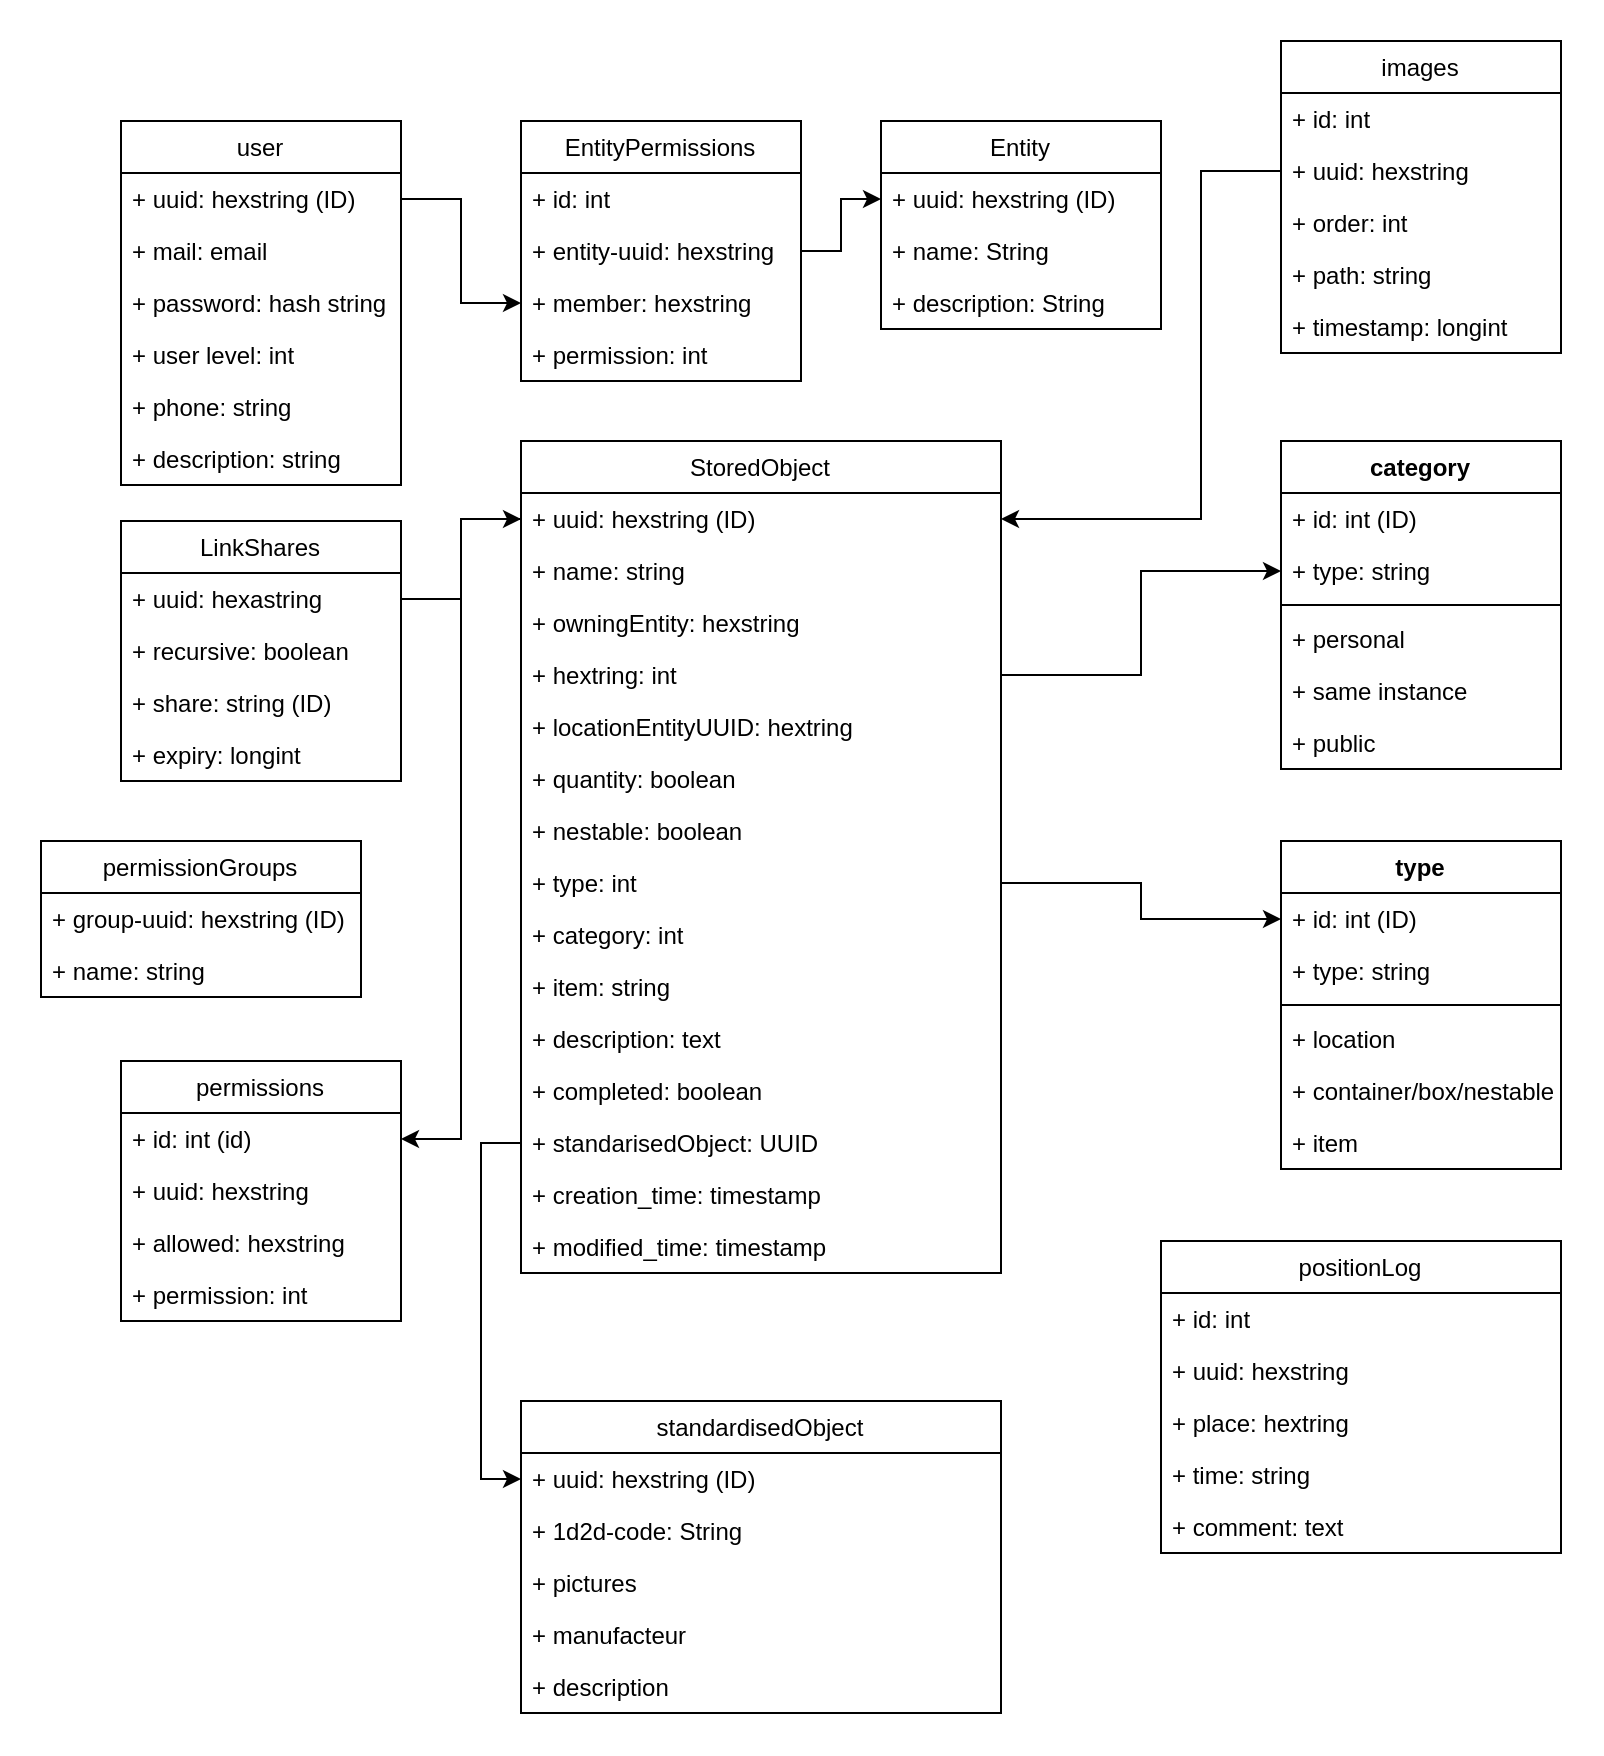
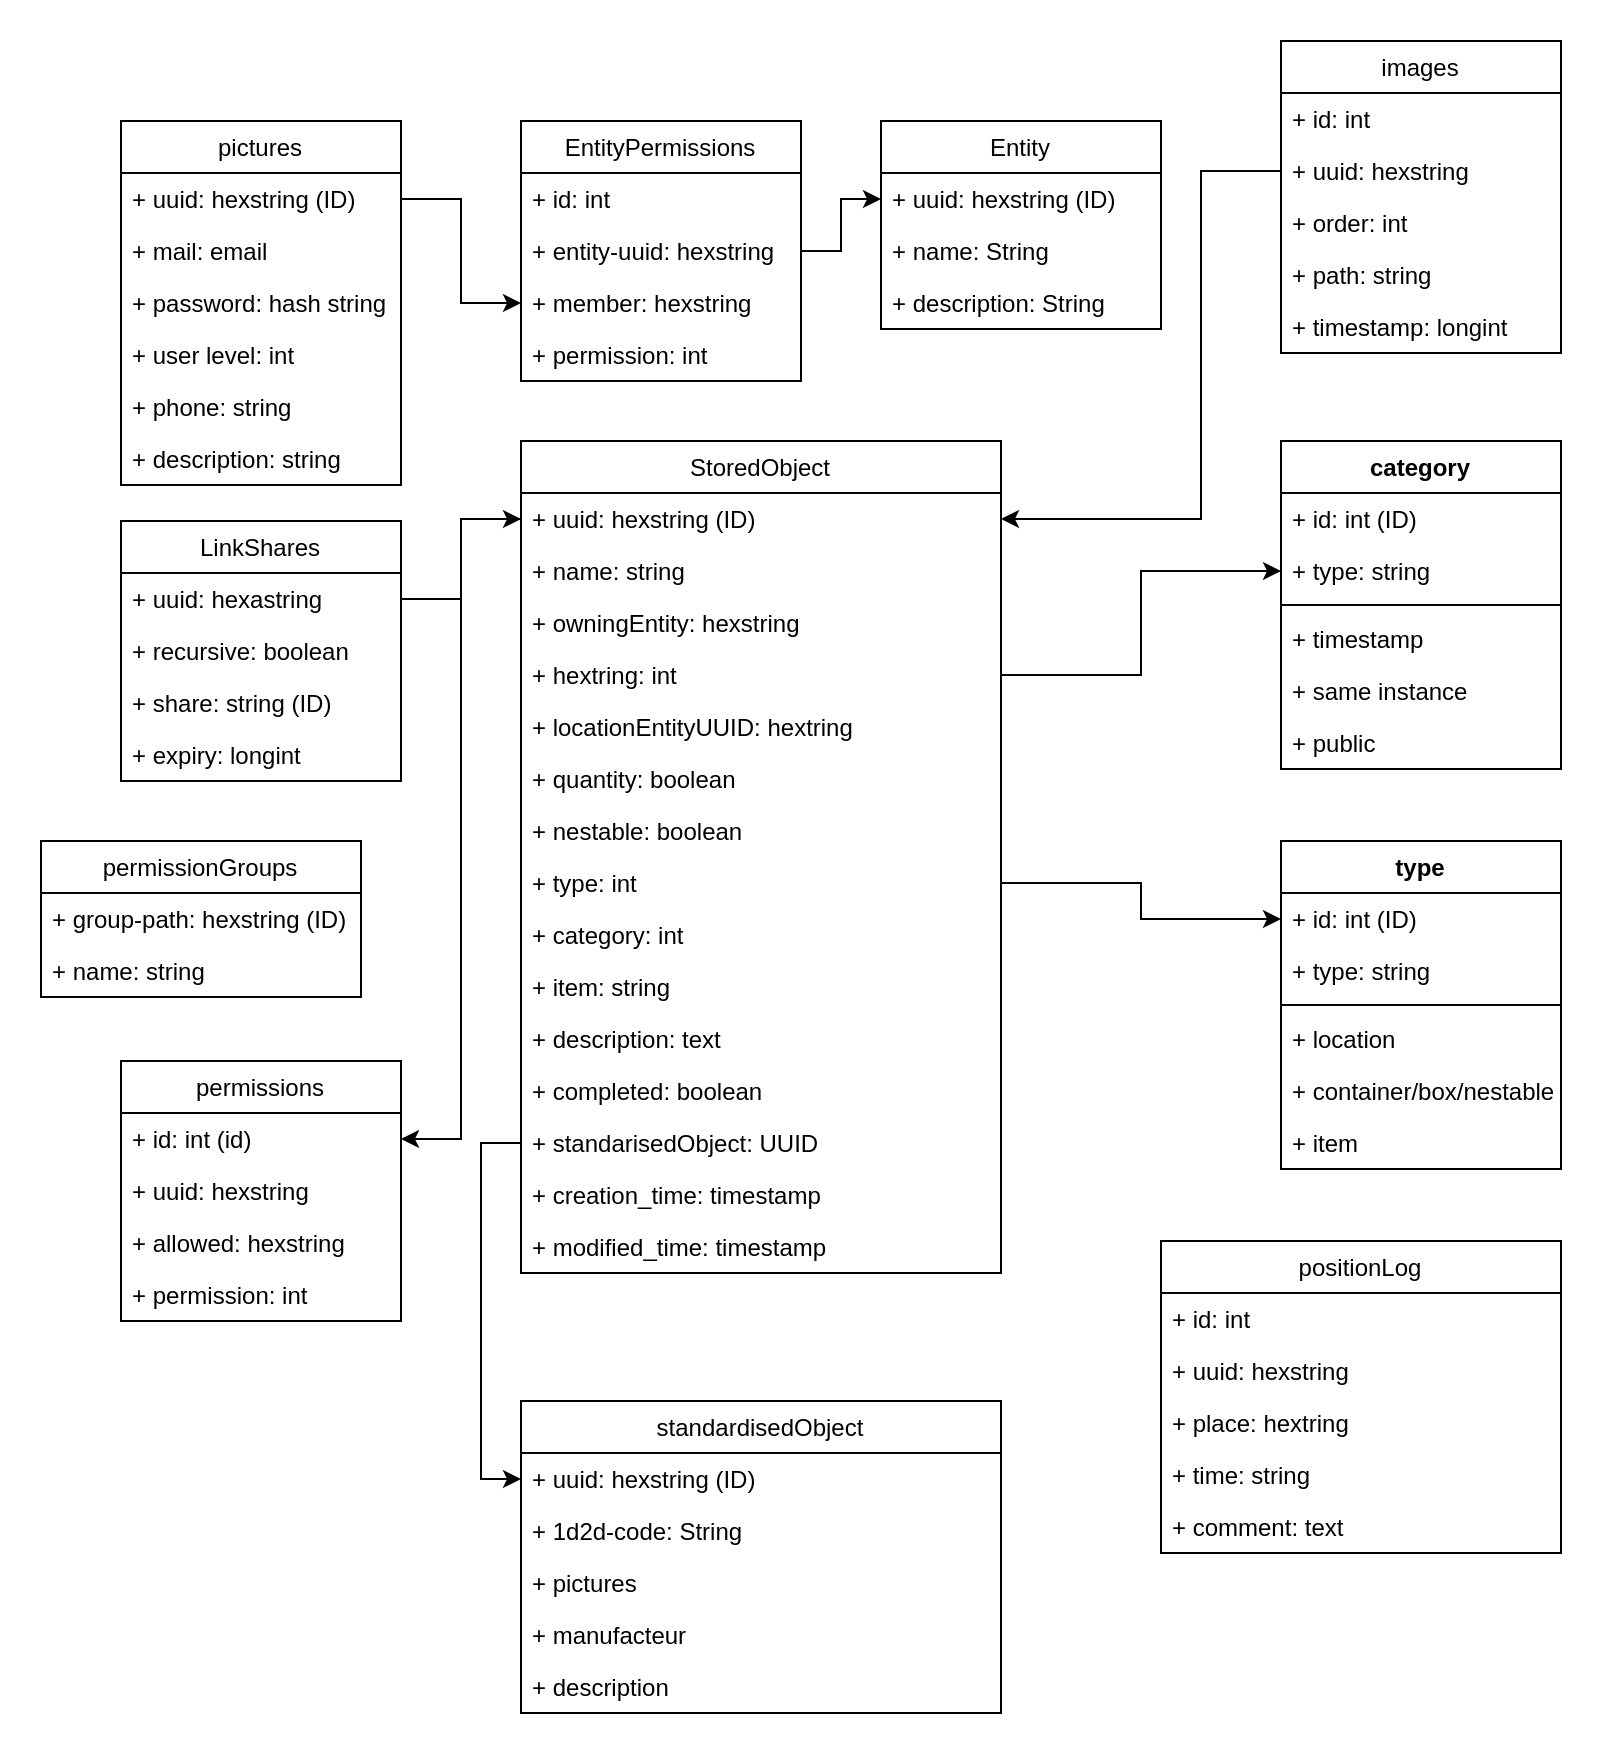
node "user": label "user" -> "pictures"
node "+ personal": label "+ personal" -> "+ timestamp"
node "+ group-uuid: hexstring (ID)": label "+ group-uuid: hexstring (ID)" -> "+ group-path: hexstring (ID)"
